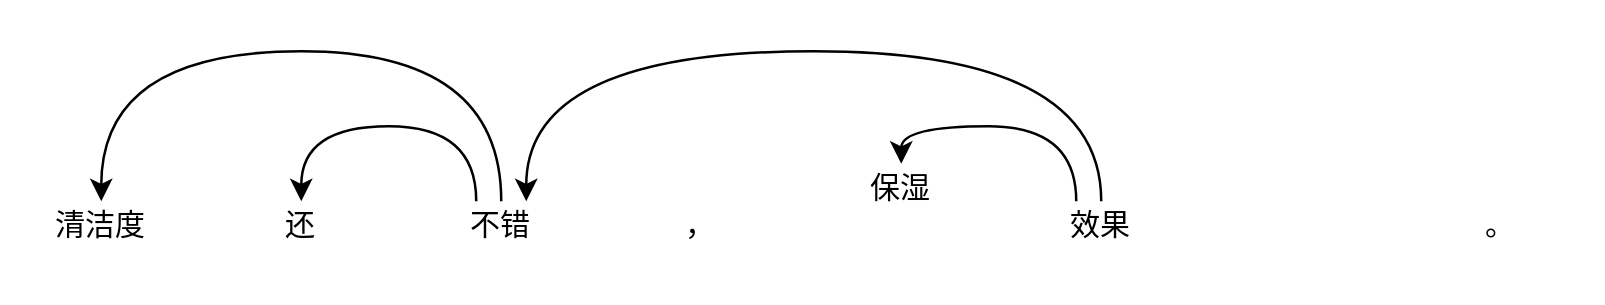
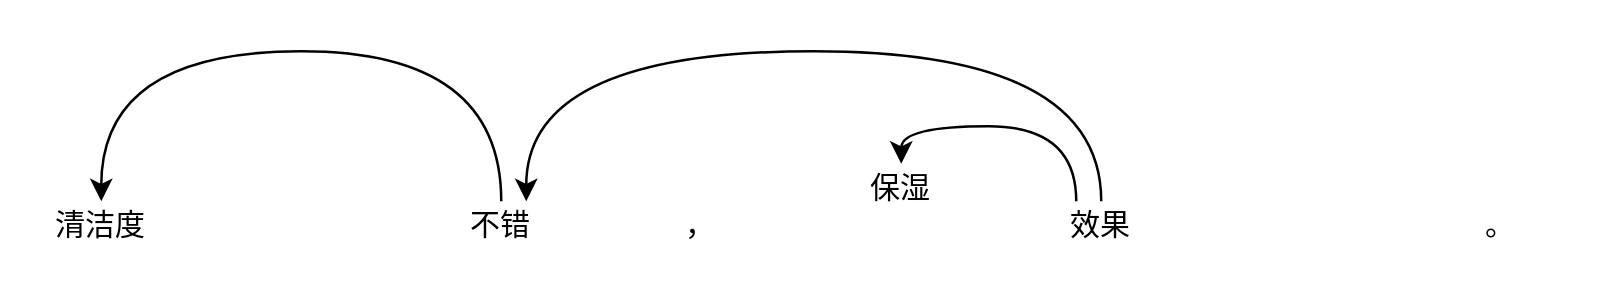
edge "不错" -> "还": removed
node "还": removed
